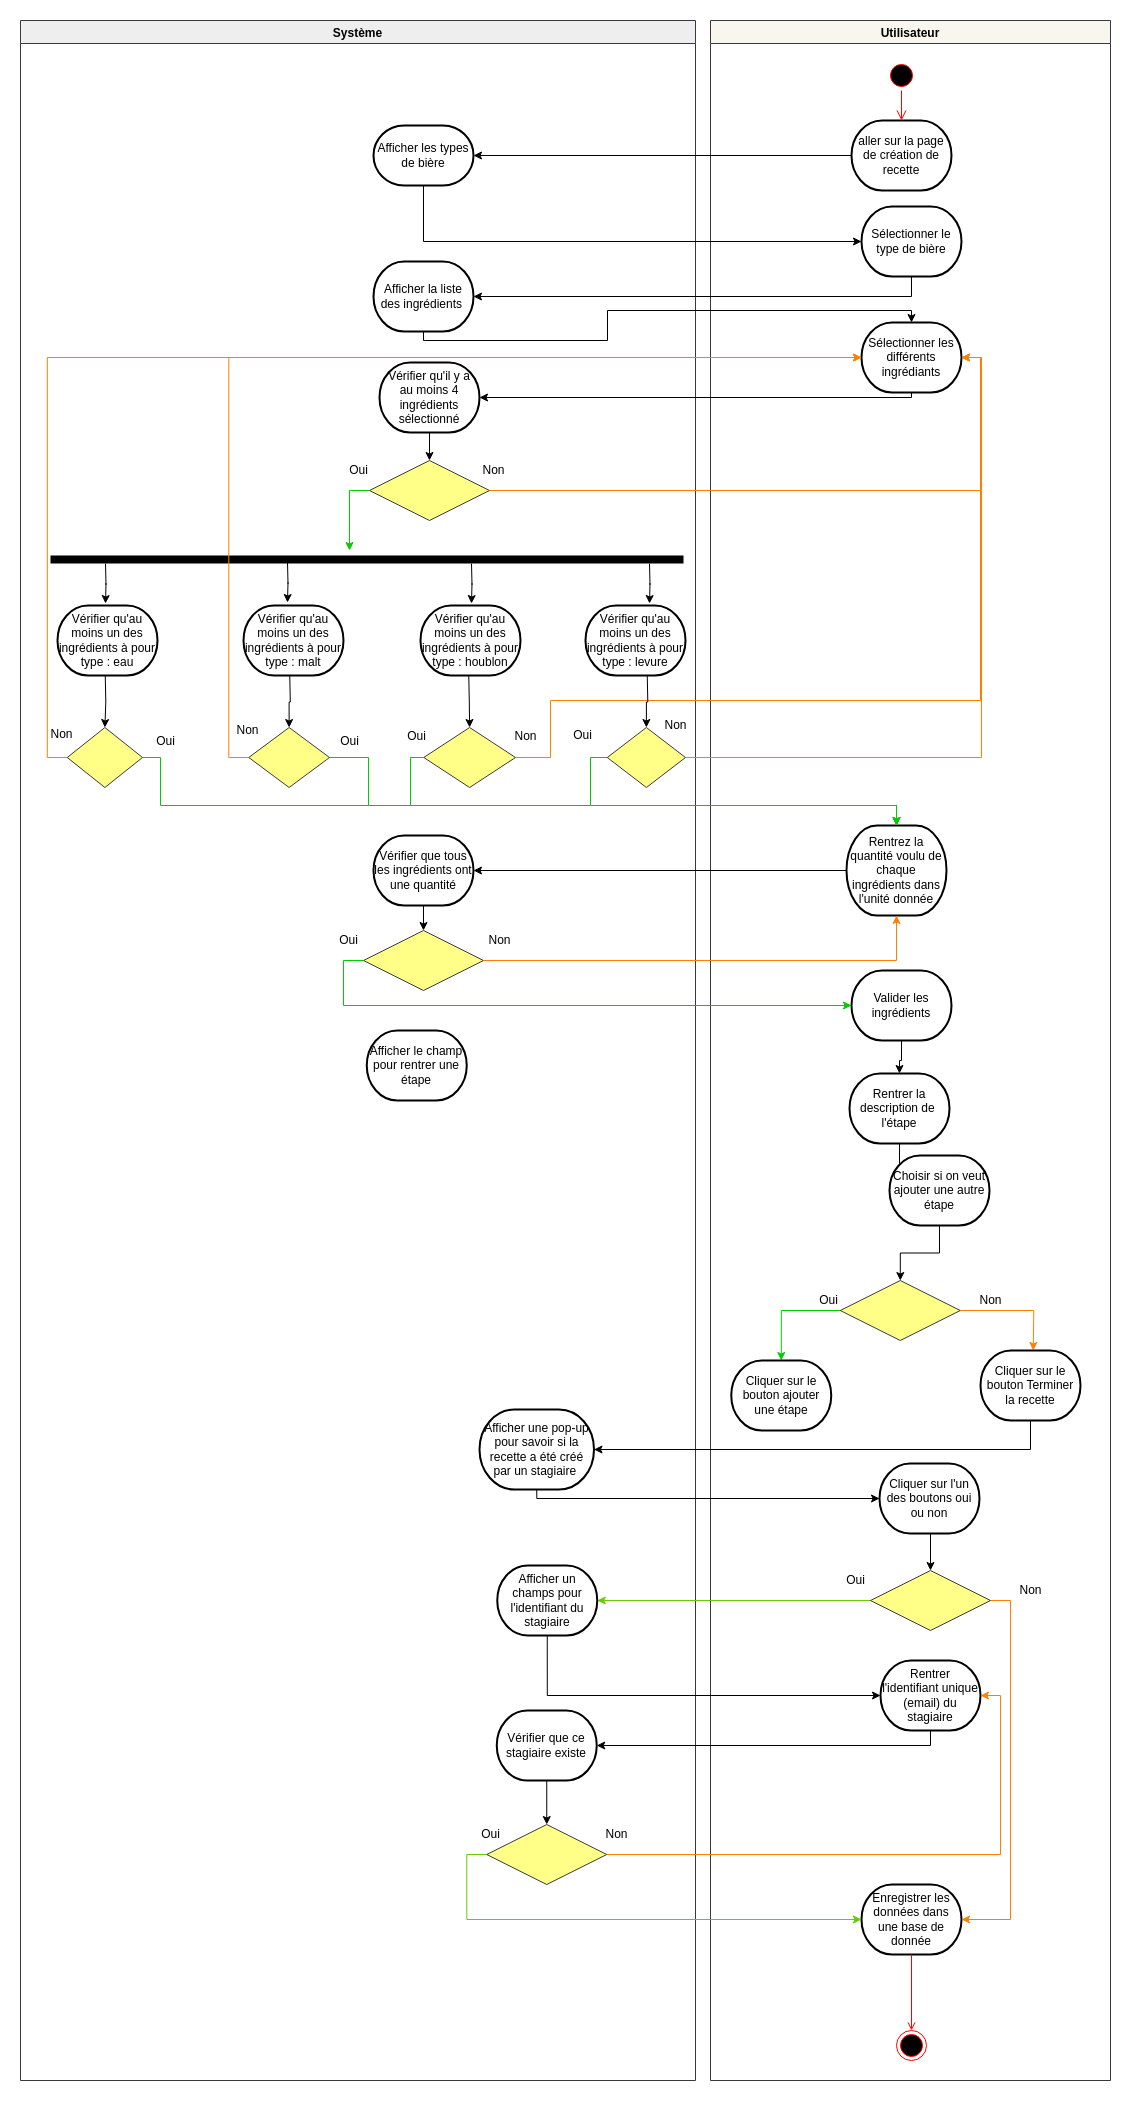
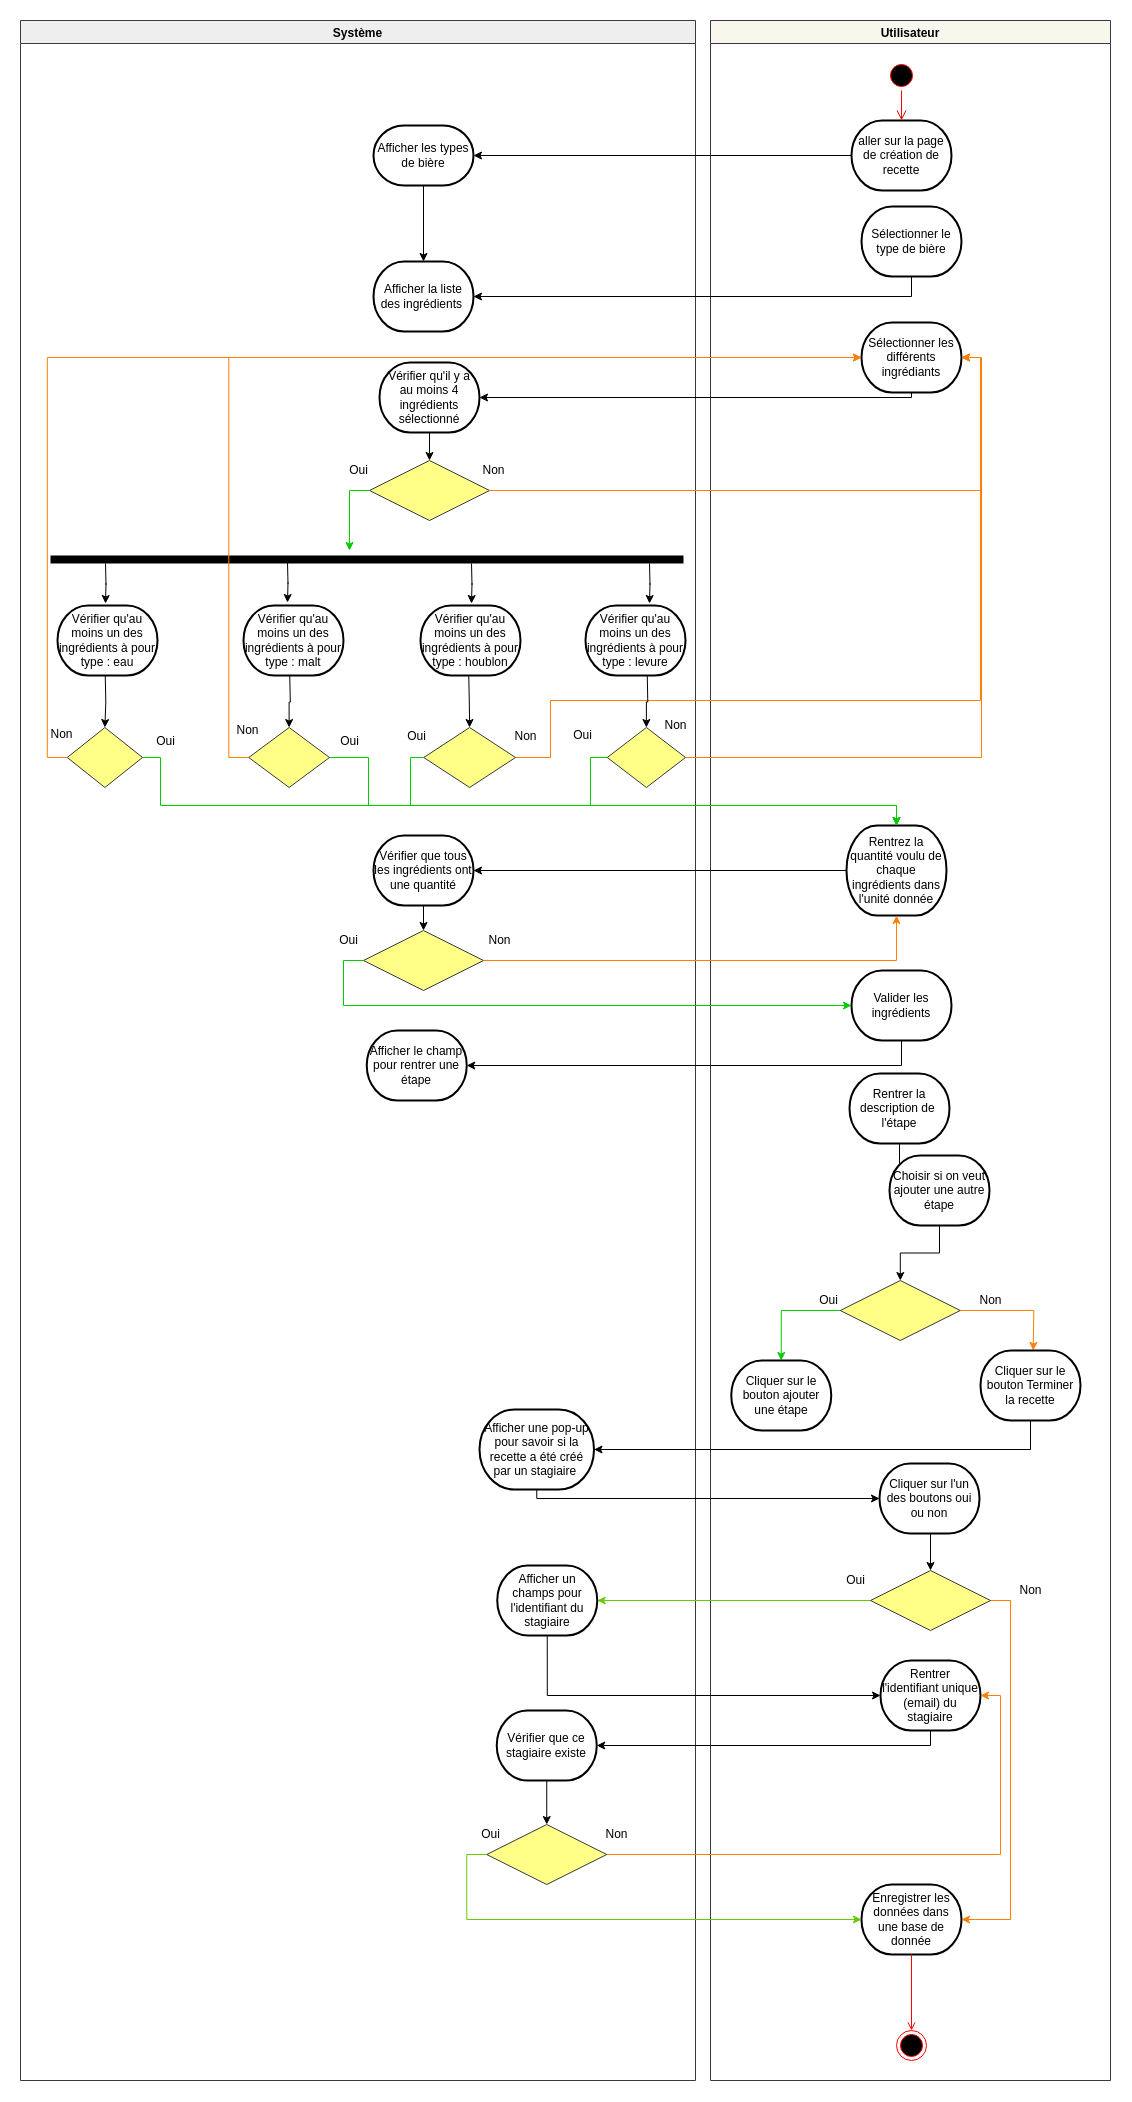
edge "Afficher les types de bière" -> "Sélectionner le type de bière": now "Afficher les types de bière" -> "Afficher la liste des ingrédients"
edge "Afficher la liste des ingrédients" -> "Sélectionner les différents ingrédiants": removed
edge "Valider les ingrédients" -> "Rentrer la description de l'étape": now "Valider les ingrédients" -> "Afficher le champ pour rentrer une étape"
